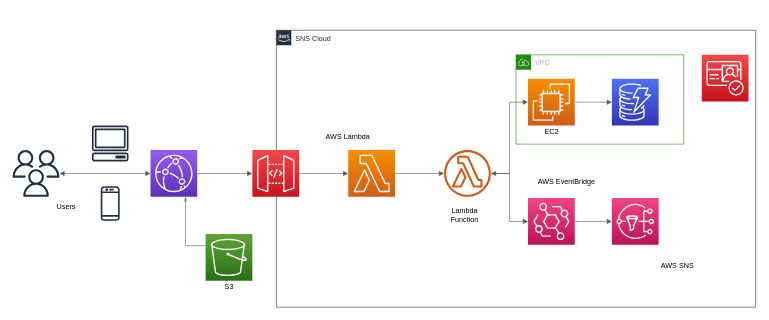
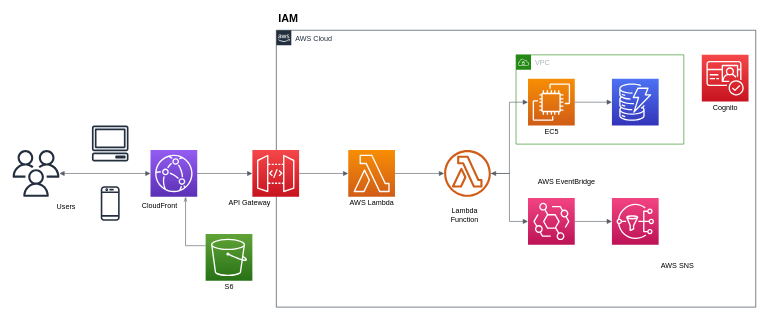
node "IAM": added
node "SNS Cloud": label "SNS Cloud" -> "AWS Cloud"
node "Cognito": added
node "EC2": label "EC2" -> "EC5"
node "AWS Lambda": moved (348, 137) -> (372, 203)
node "API Gateway": added
node "CloudFront": added
node "S3": label "S3" -> "S6"
